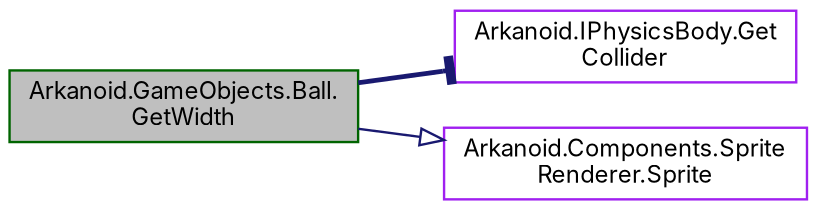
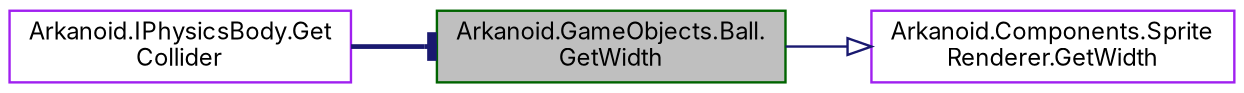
edge "Arkanoid.GameObjects.Ball. GetWidth" -> "Arkanoid.IPhysicsBody.Get Collider": reversed
node "Arkanoid.Components.Sprite Renderer.Sprite": label "Arkanoid.Components.Sprite Renderer.Sprite" -> "Arkanoid.Components.Sprite Renderer.GetWidth"
